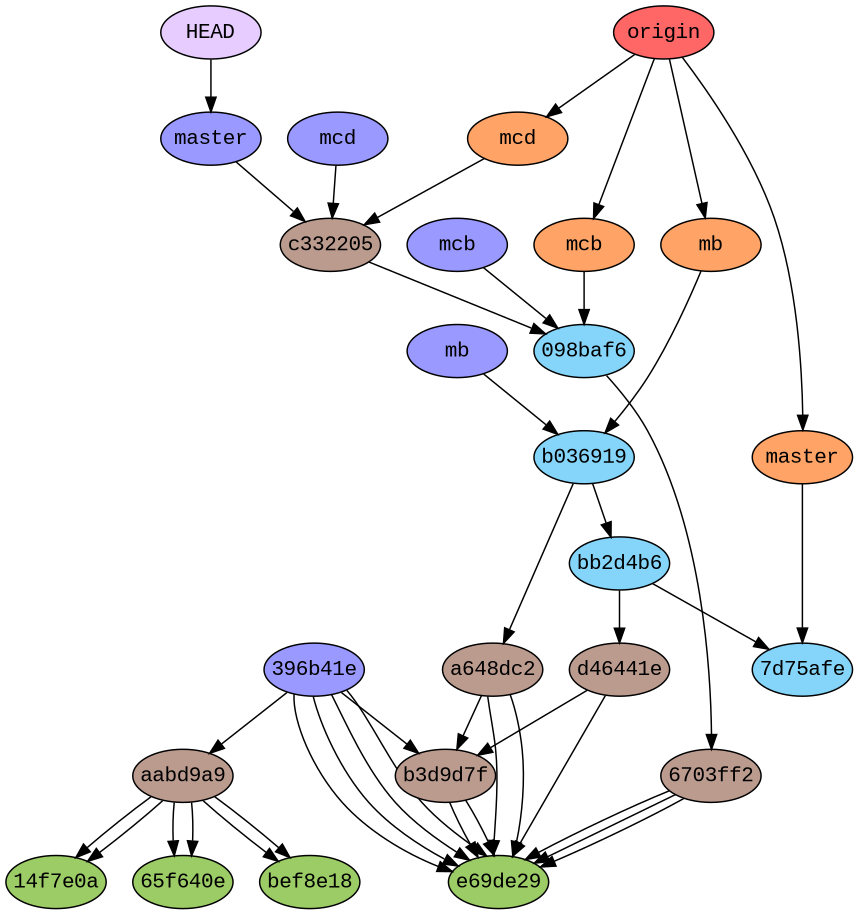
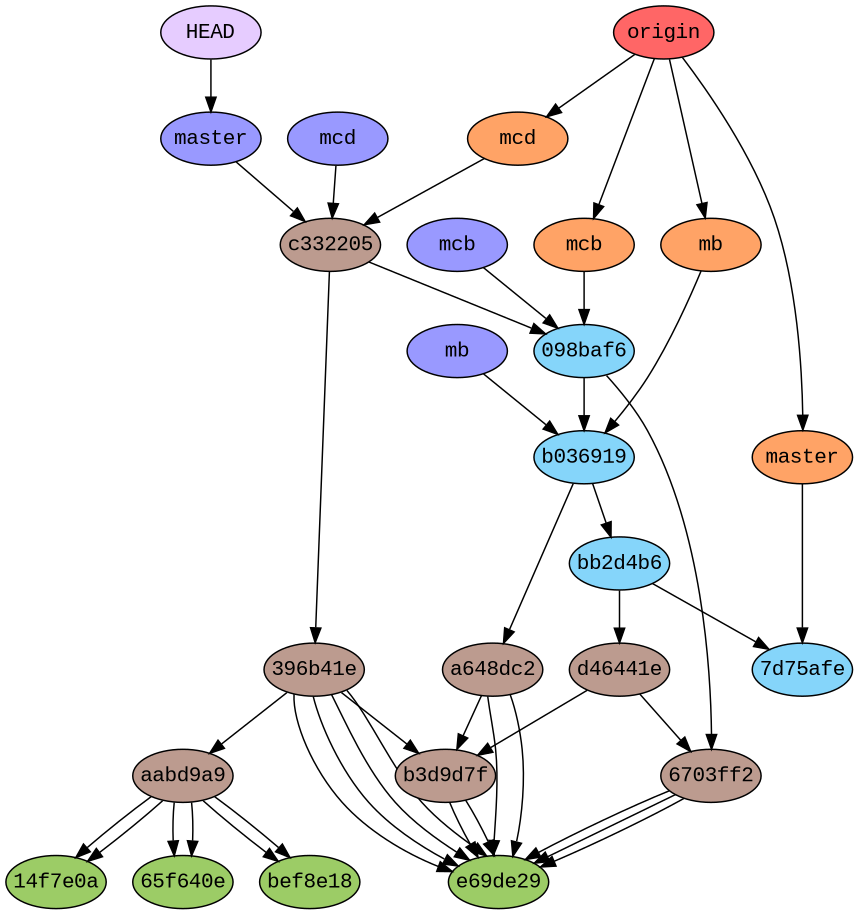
edge "098baf6" -> "b036919": added
edge "c332205" -> "396b41e": added
node "396b41e": fillcolor #9999ff -> #bc9b8f
edge "d46441e" -> "e69de29": now "d46441e" -> "6703ff2"
